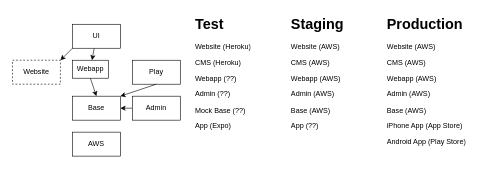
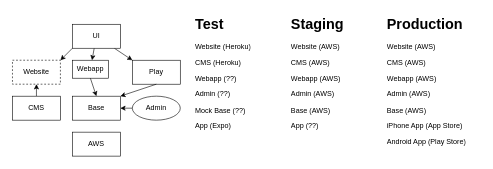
edge "UI" -> "Play": added
edge "CMS" -> "Website": added
node "CMS": added
node "Admin": shape rectangle -> ellipse
